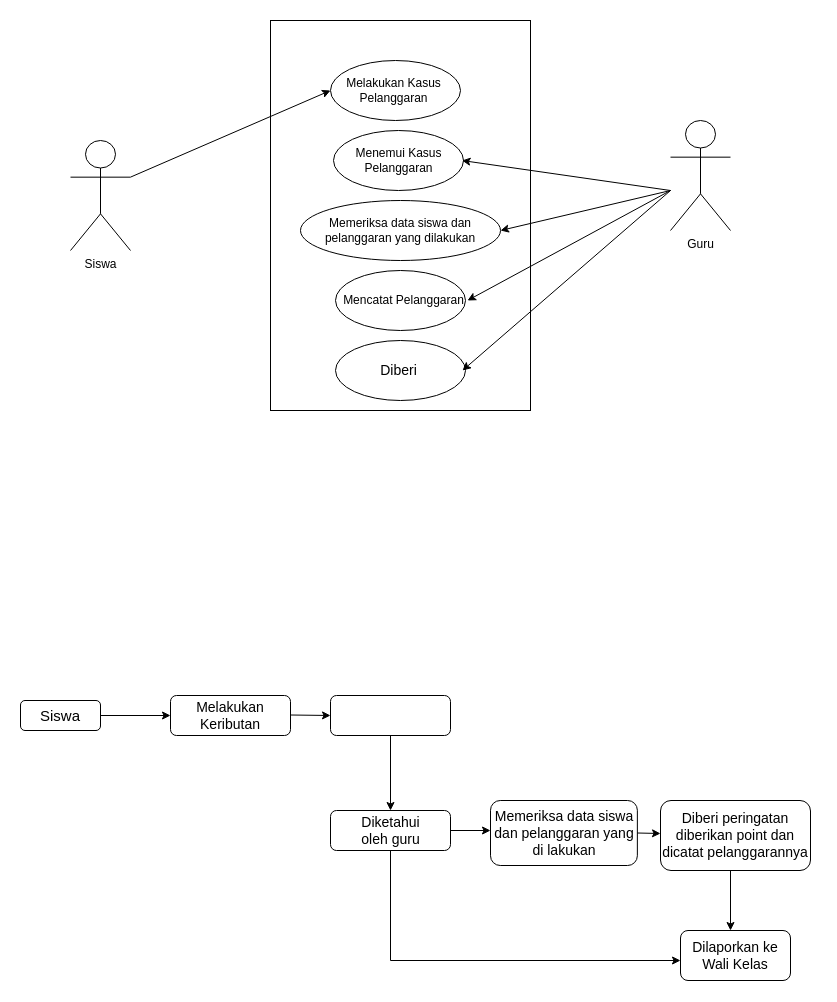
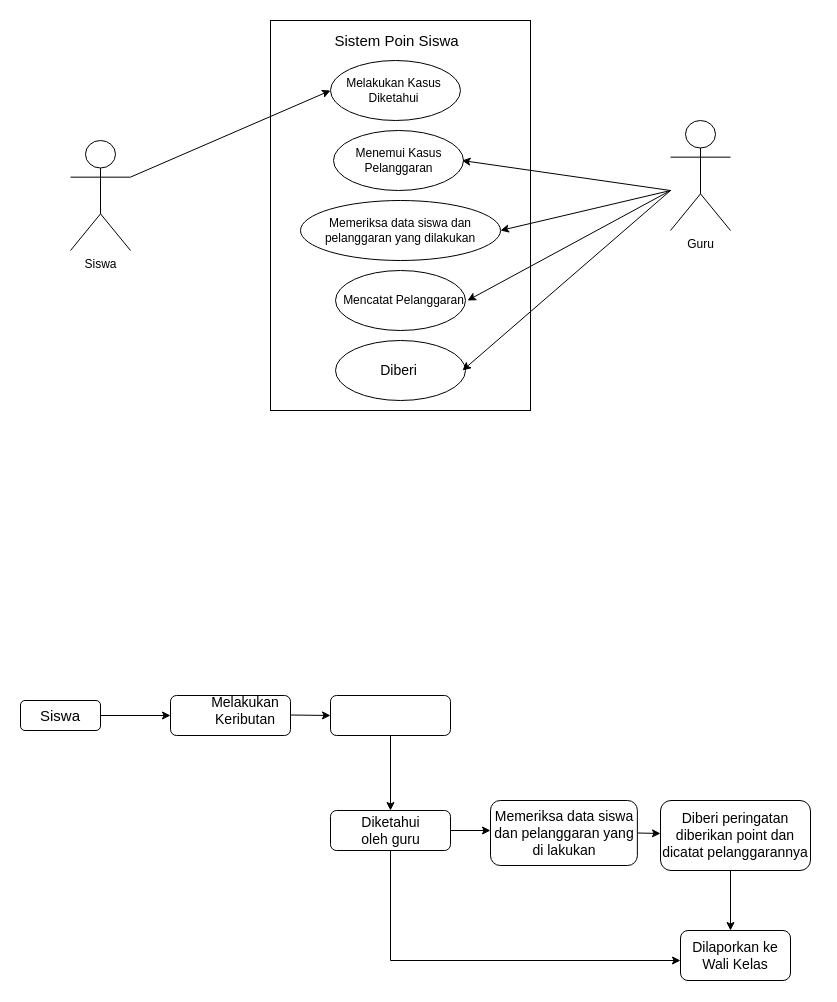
node "Sistem Poin Siswa": added
node "Melakukan Kasus Pelanggaran": label "Melakukan Kasus Pelanggaran" -> "Melakukan Kasus Diketahui"
node "Melakukan Keributan": moved (231, 716) -> (246, 711)
